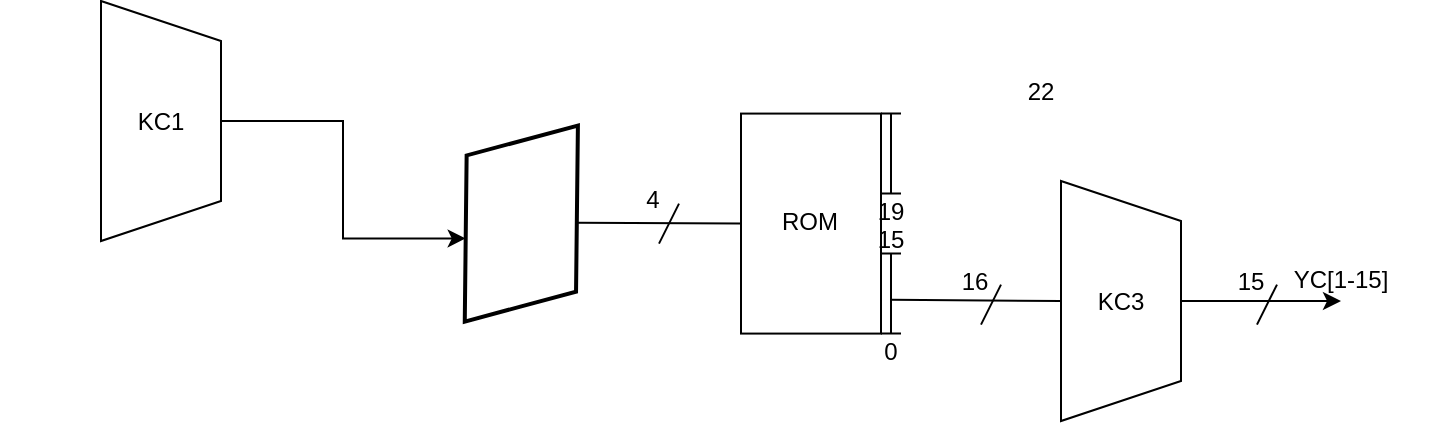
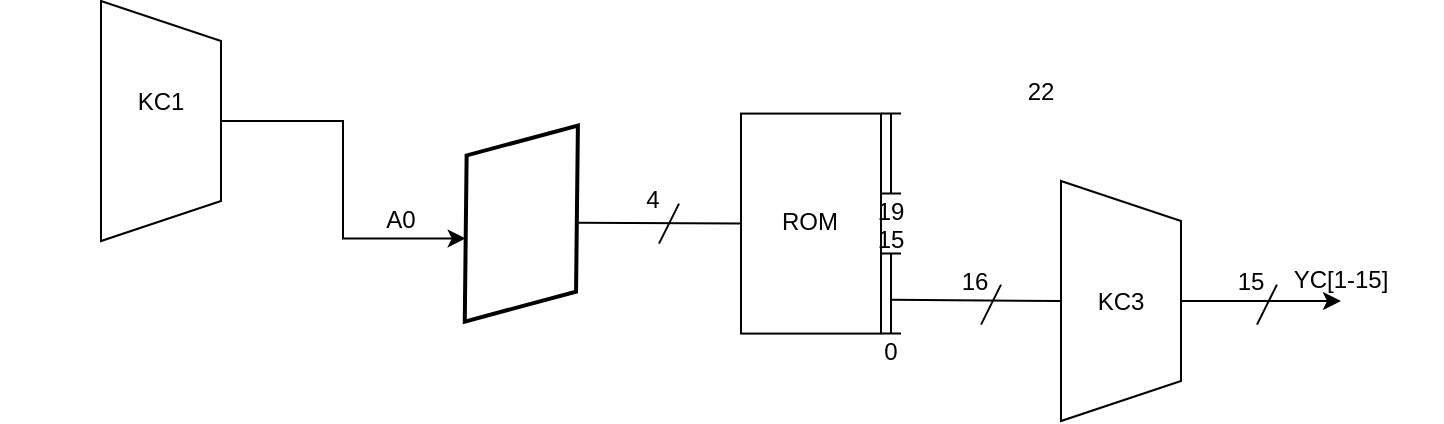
node "KC1": moved (161, 124) -> (161, 104)
node "A0": added
